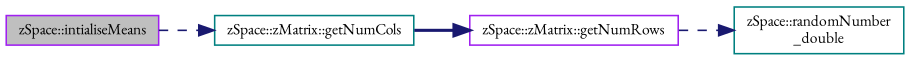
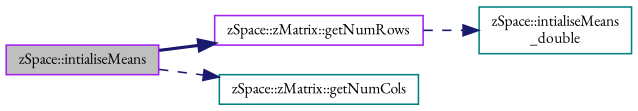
edge "zSpace::zMatrix::getNumCols" -> "zSpace::zMatrix::getNumRows": now "zSpace::intialiseMeans" -> "zSpace::zMatrix::getNumRows"
node "zSpace::randomNumber _double": label "zSpace::randomNumber _double" -> "zSpace::intialiseMeans _double"
